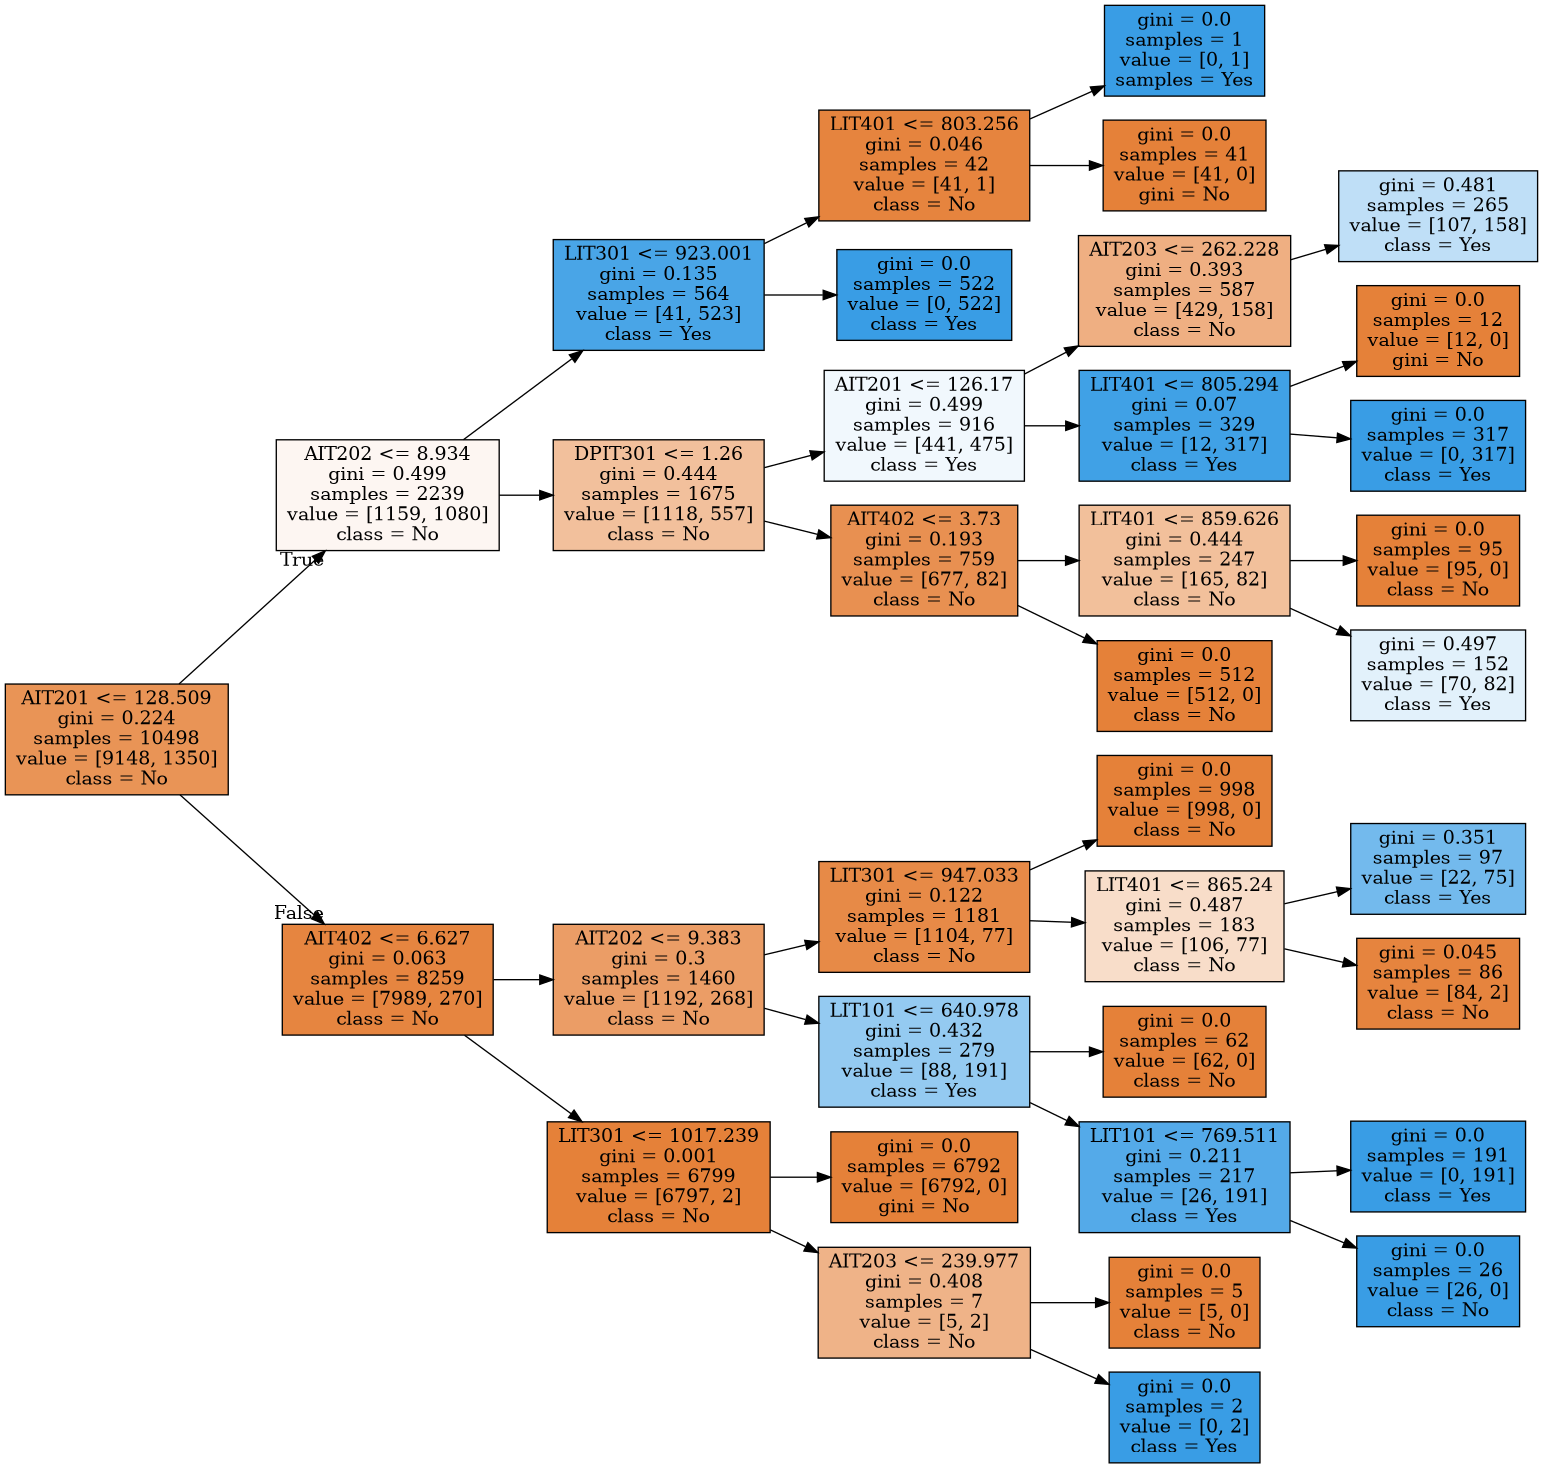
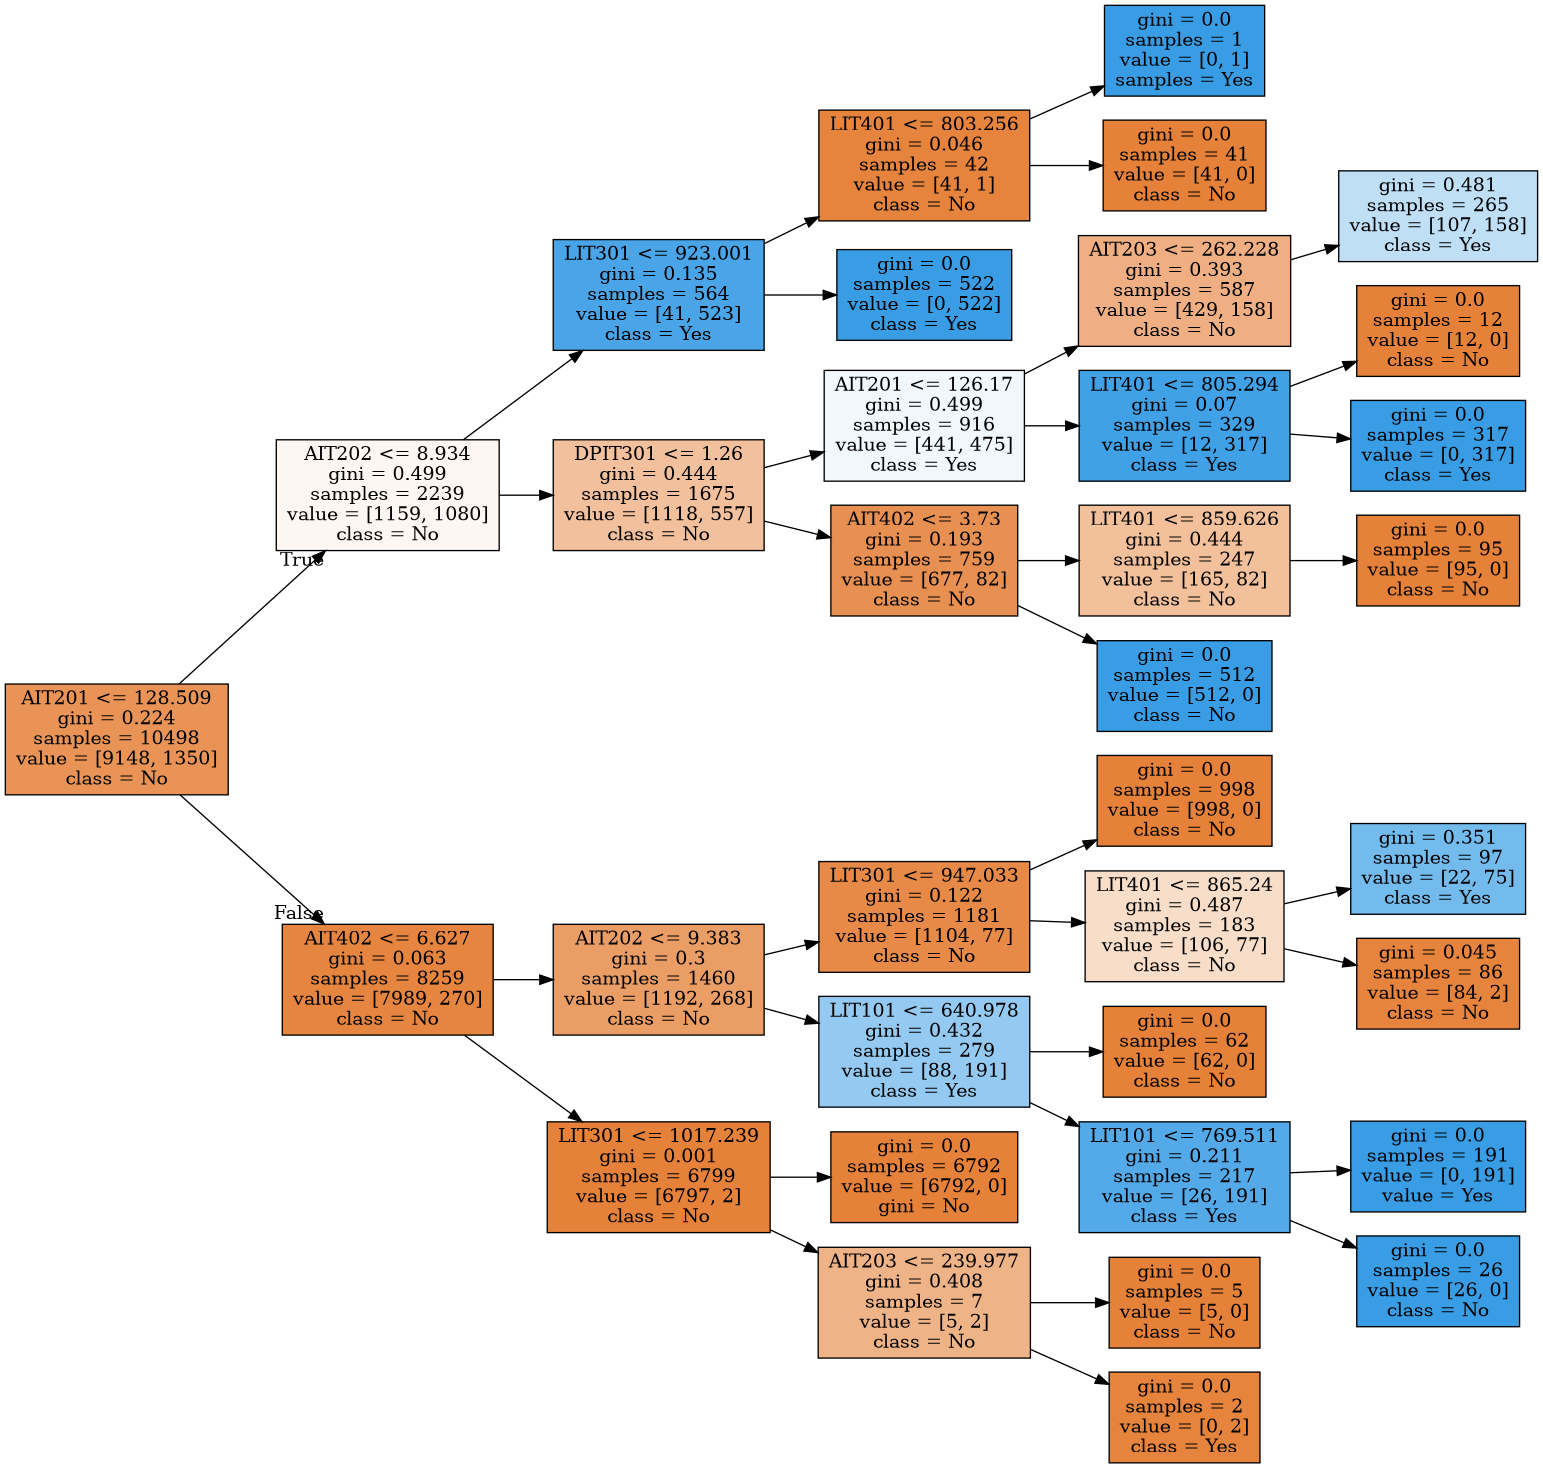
node "gini = 0.0 samples = 41 value = [41, 0] gini = No": label "gini = 0.0 samples = 41 value = [41, 0] gini = No" -> "gini = 0.0 samples = 41 value = [41, 0] class = No"
node "gini = 0.0 samples = 12 value = [12, 0] gini = No": label "gini = 0.0 samples = 12 value = [12, 0] gini = No" -> "gini = 0.0 samples = 12 value = [12, 0] class = No"
node "gini = 0.497 samples = 152 value = [70, 82] class = Yes": removed
node "gini = 0.0 samples = 512 value = [512, 0] class = No": fillcolor #e58139 -> #399de5
node "gini = 0.0 samples = 191 value = [0, 191] class = Yes": label "gini = 0.0 samples = 191 value = [0, 191] class = Yes" -> "gini = 0.0 samples = 191 value = [0, 191] value = Yes"
node "gini = 0.0 samples = 2 value = [0, 2] class = Yes": fillcolor #399de5 -> #e6843e
